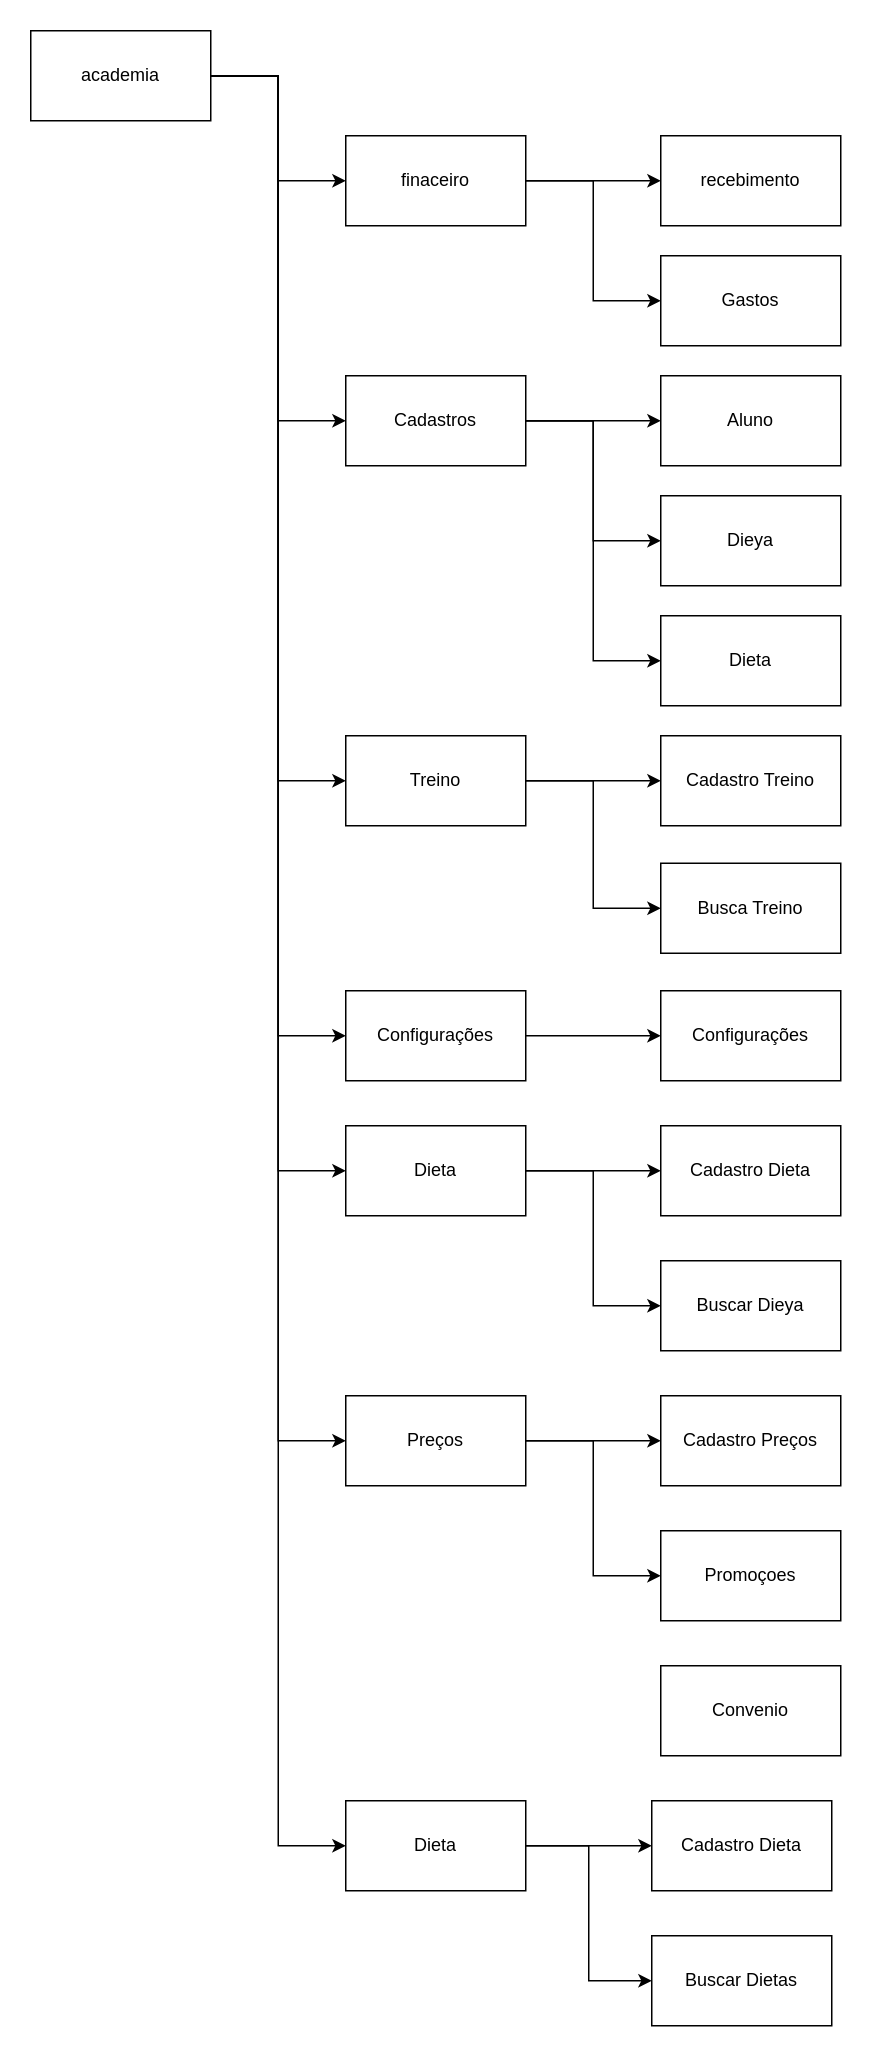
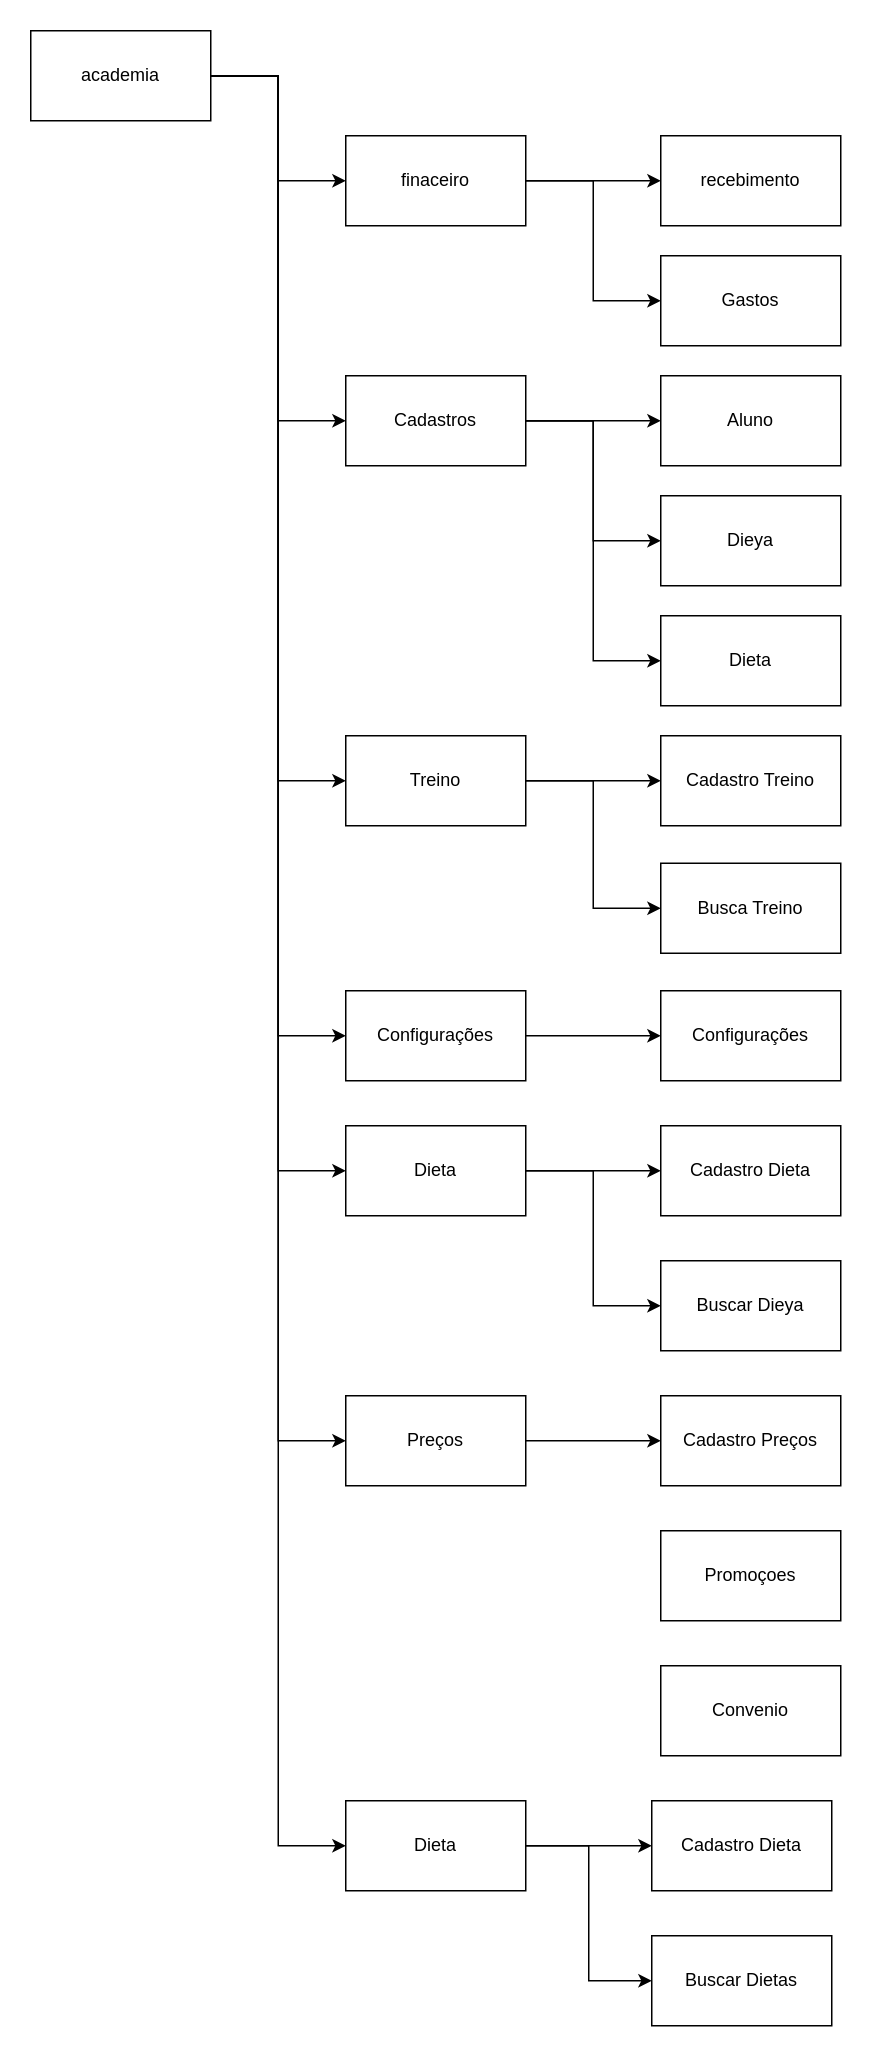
edge "Preços" -> "Promoçoes": removed
